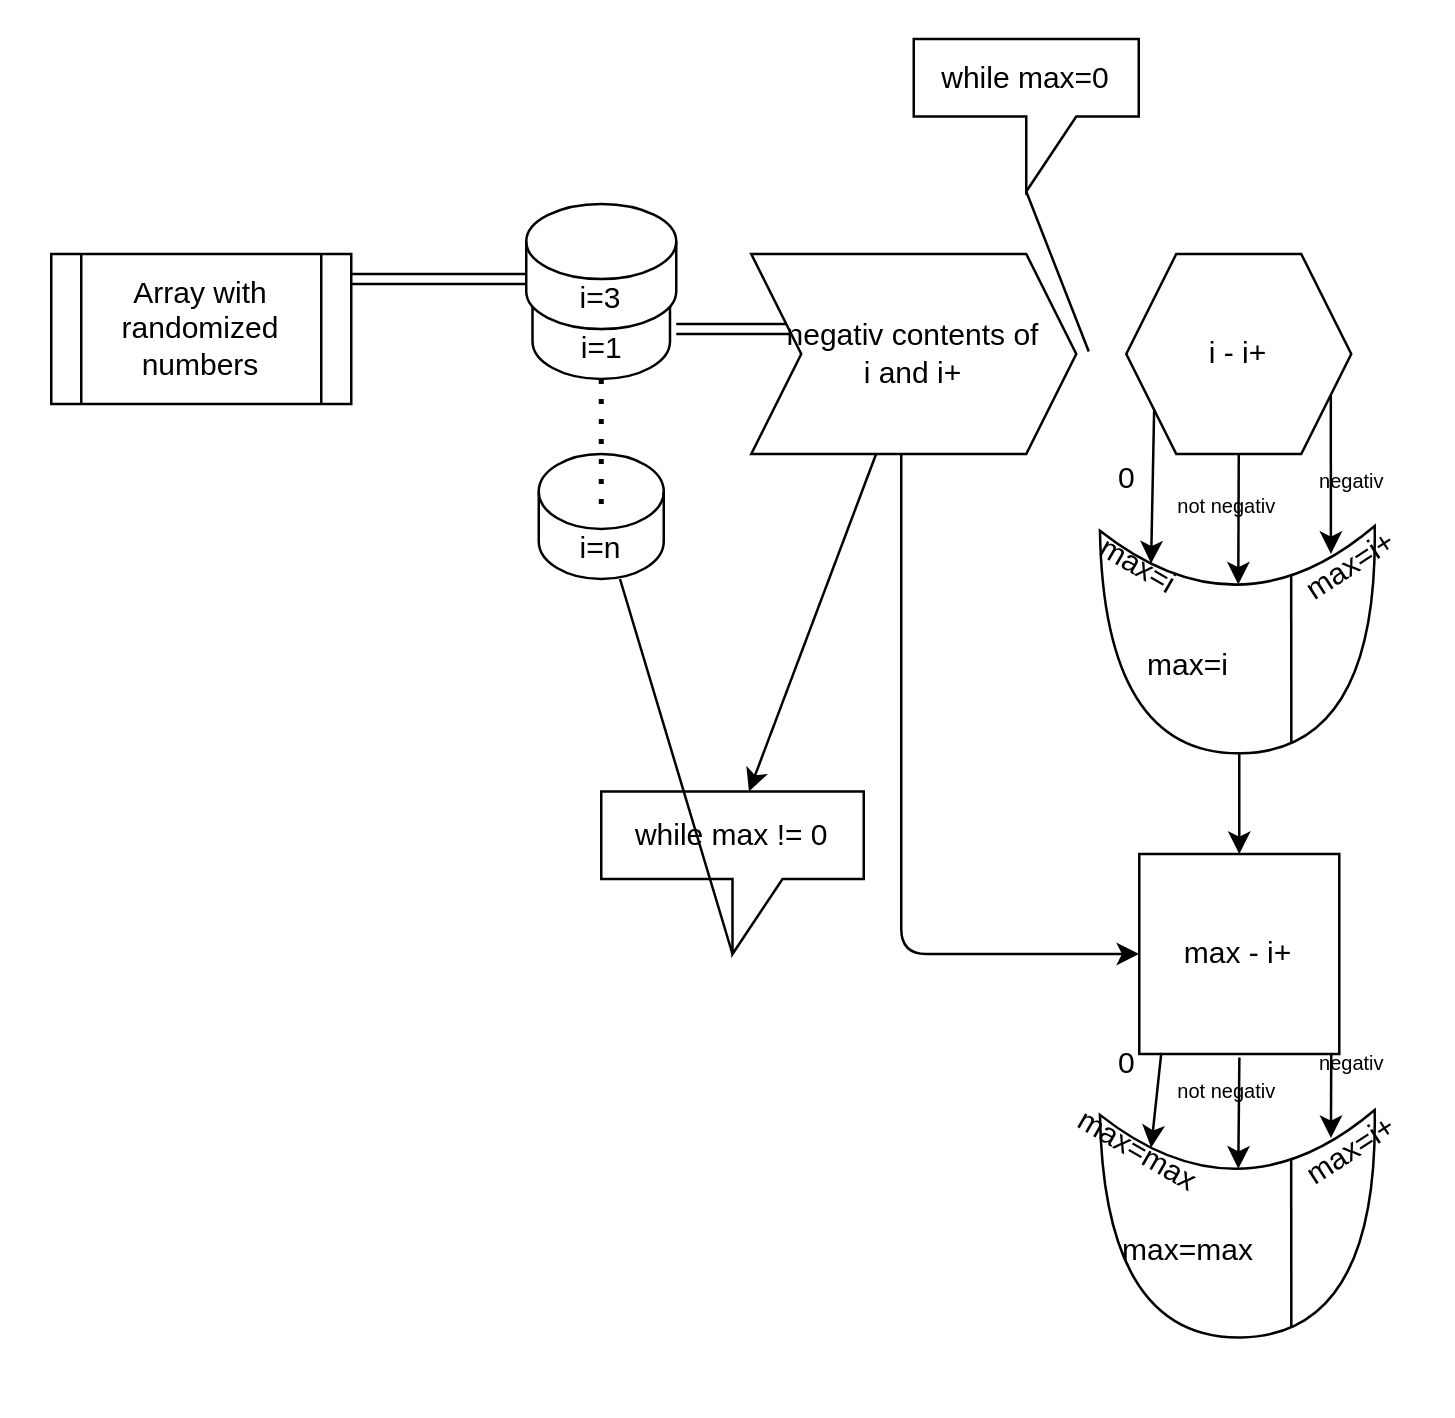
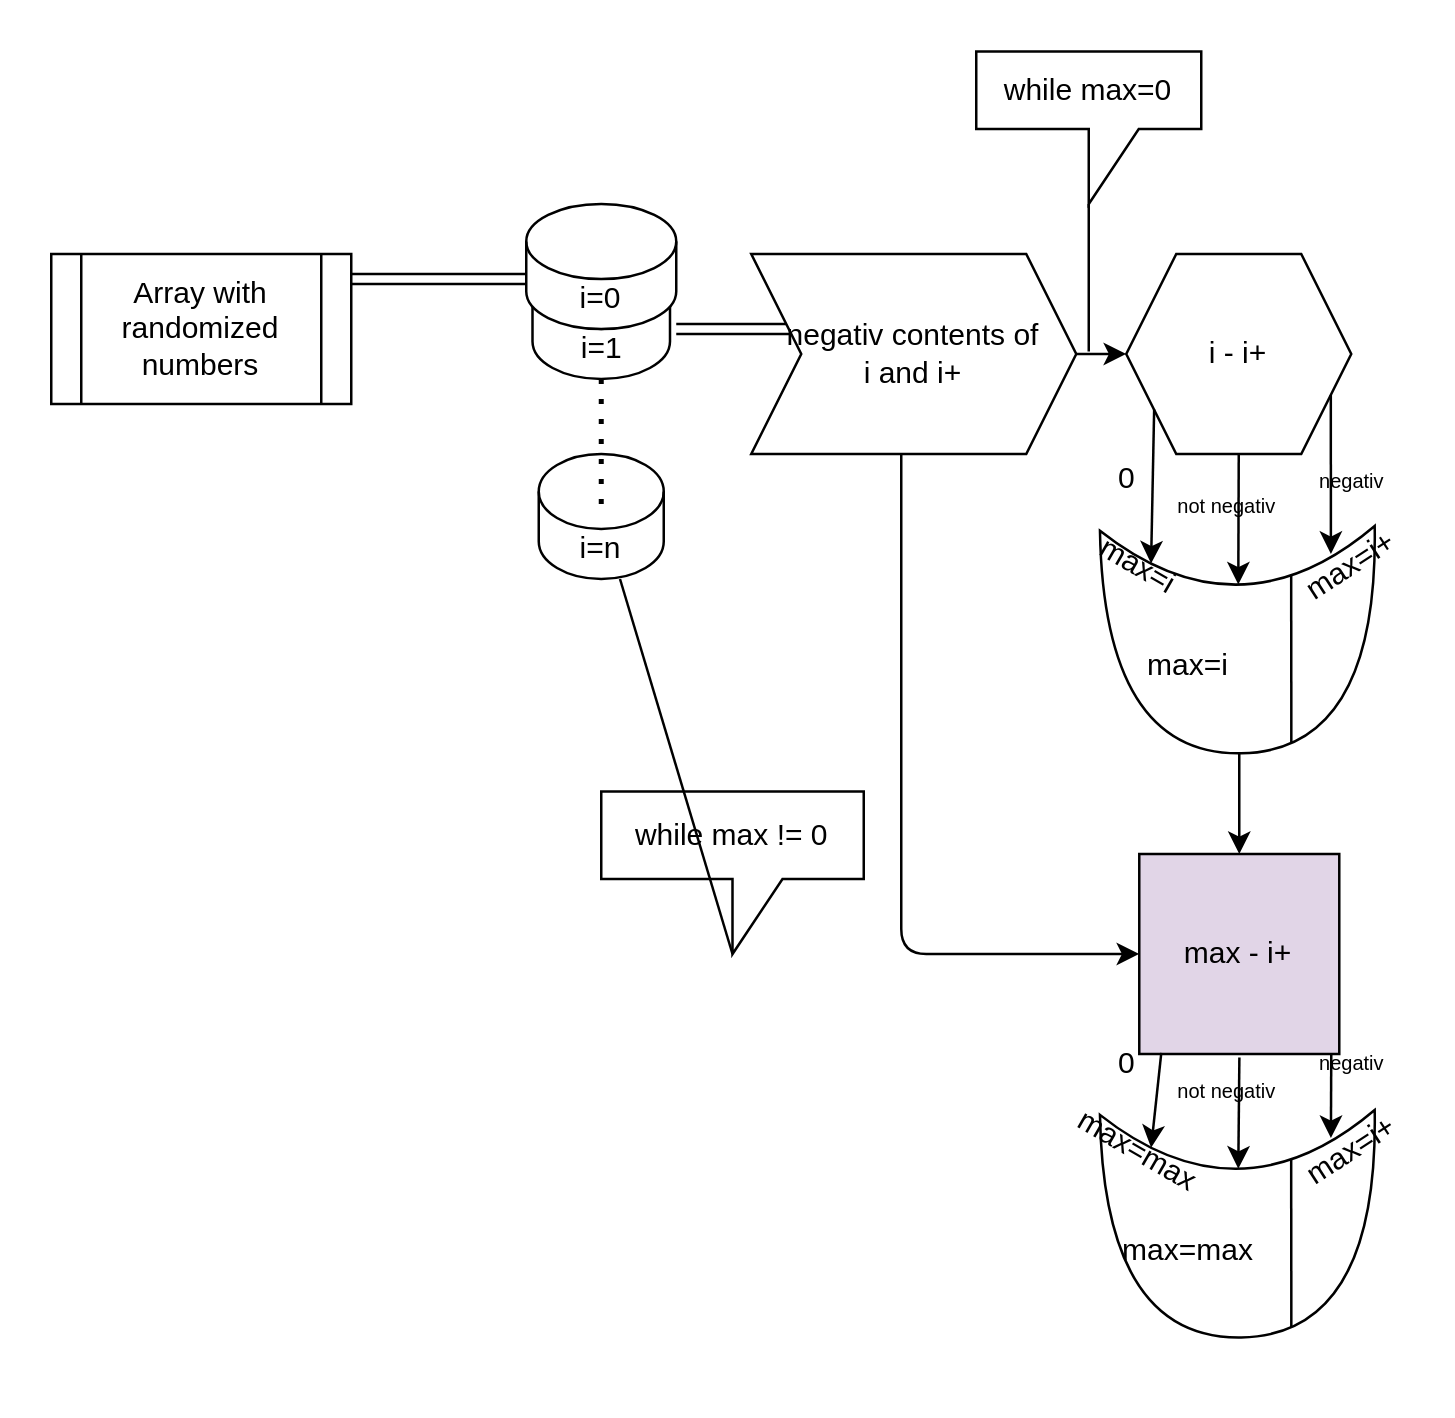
node "while max=0": moved (1026, 115) -> (1089, 128)
node "i=3": label "i=3" -> "i=0"
edge "negativ contents of i and i+" -> "while max != 0": now "negativ contents of i and i+" -> "i - i+"
node "max - i+": fillcolor #ffffff -> #e1d5e7
